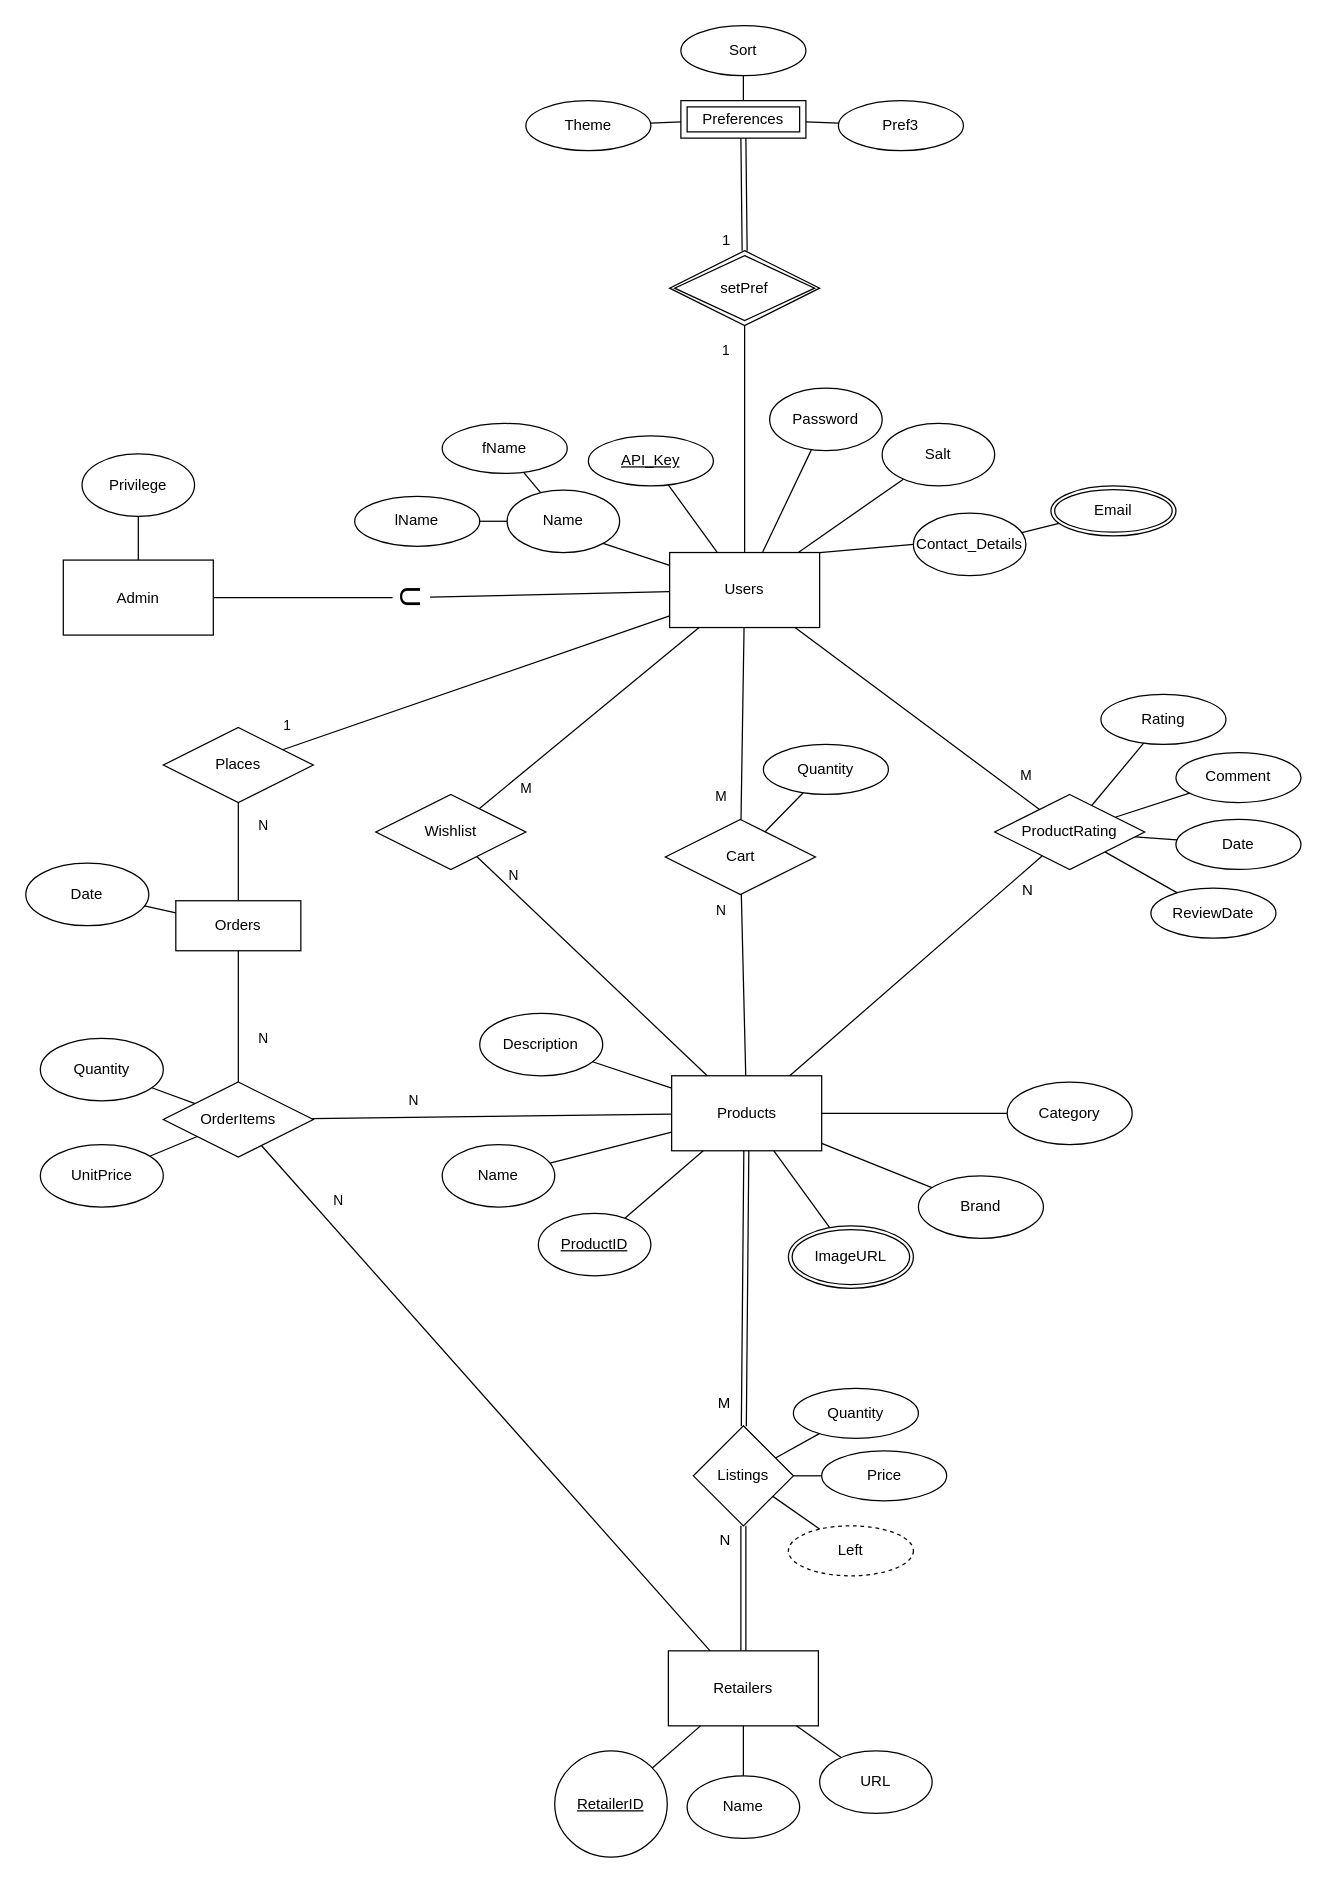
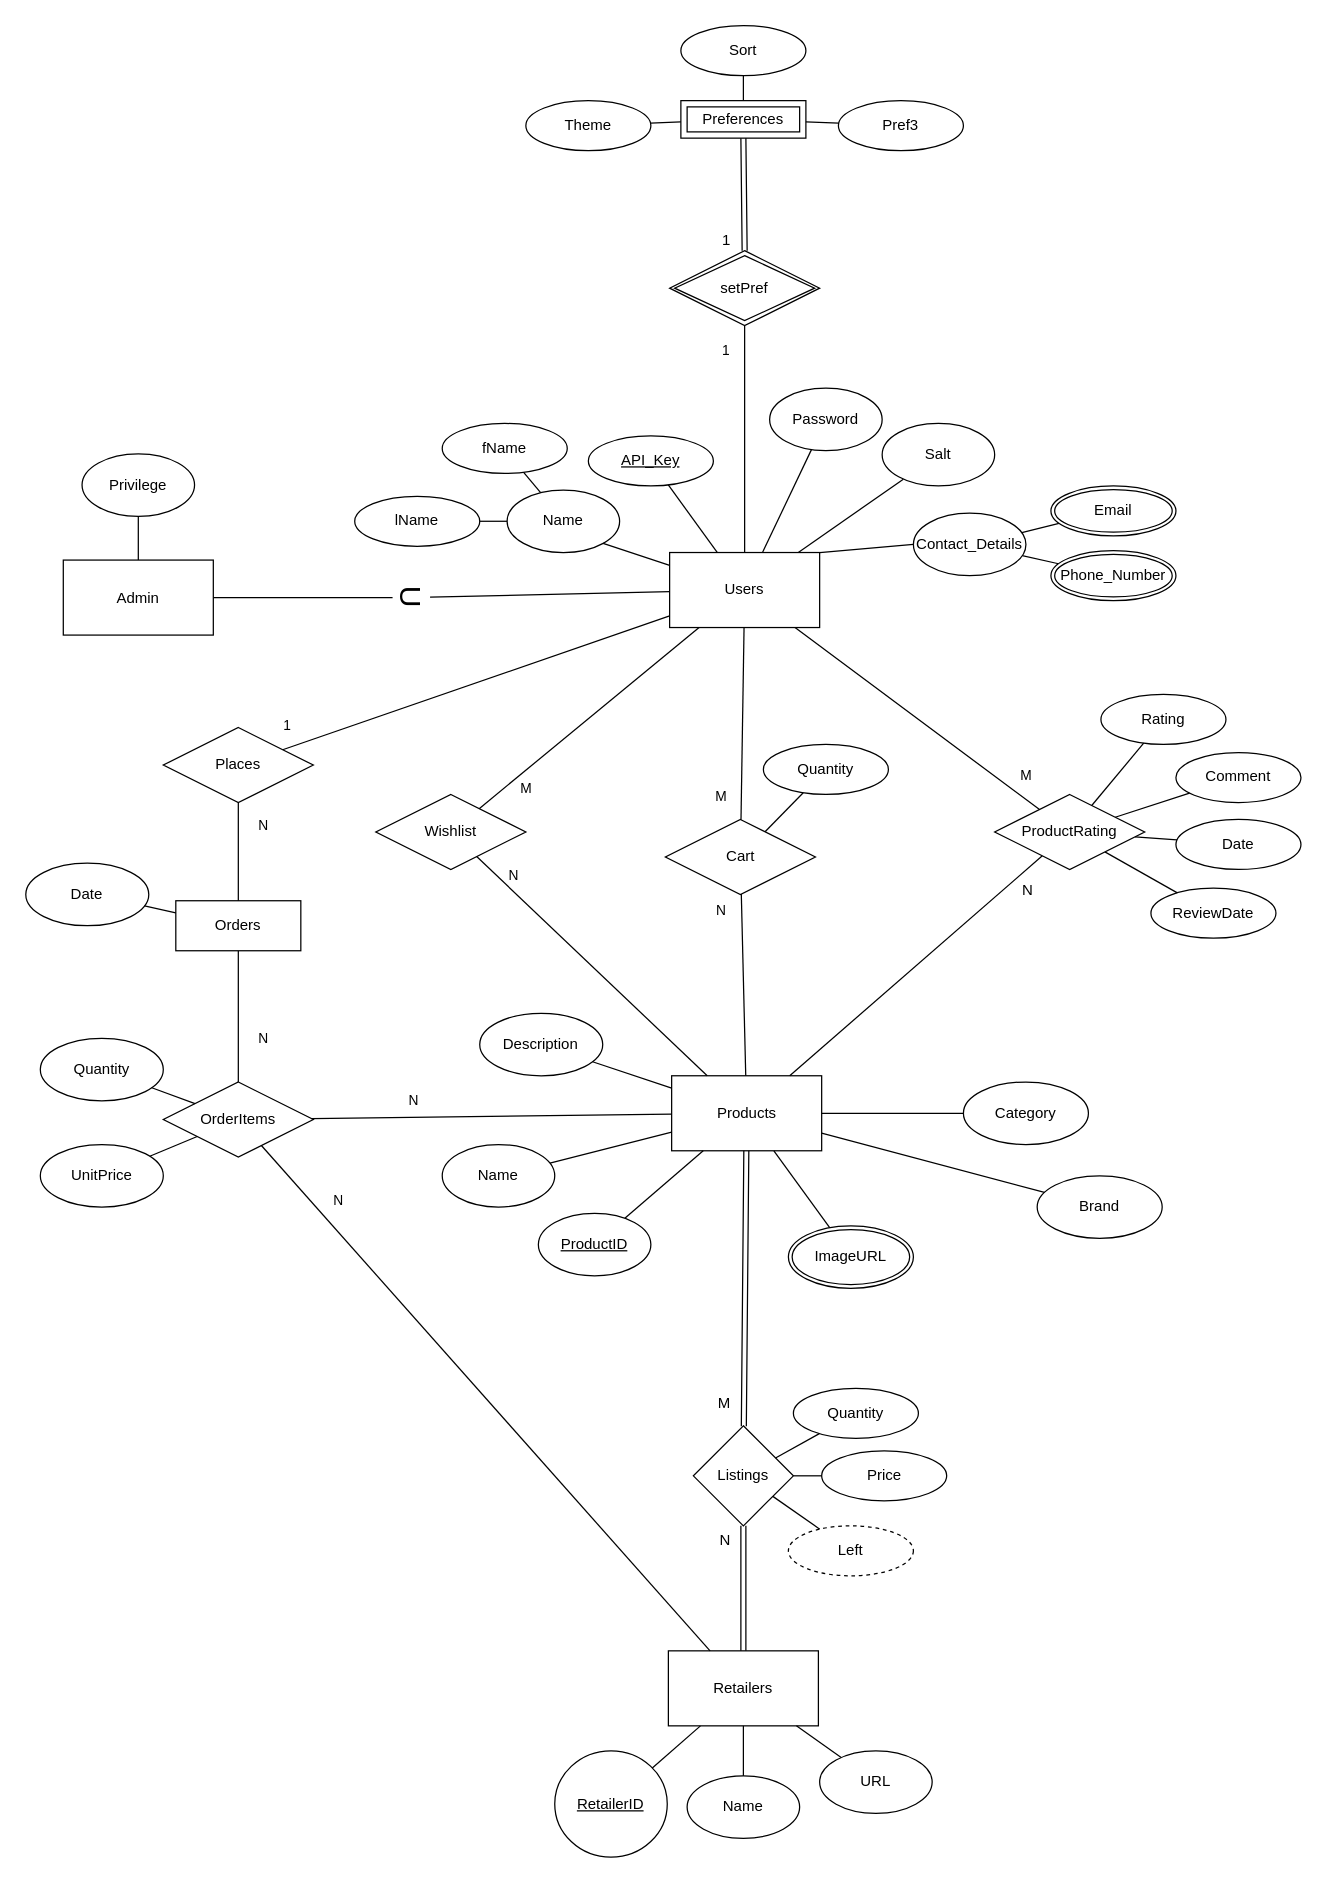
edge "Contact_Details" -- "Phone_Number": added
node "Phone_Number": added
node "Category": moved (1069, 1113) -> (1026, 1113)
node "Brand": moved (981, 1207) -> (1099, 1207)
